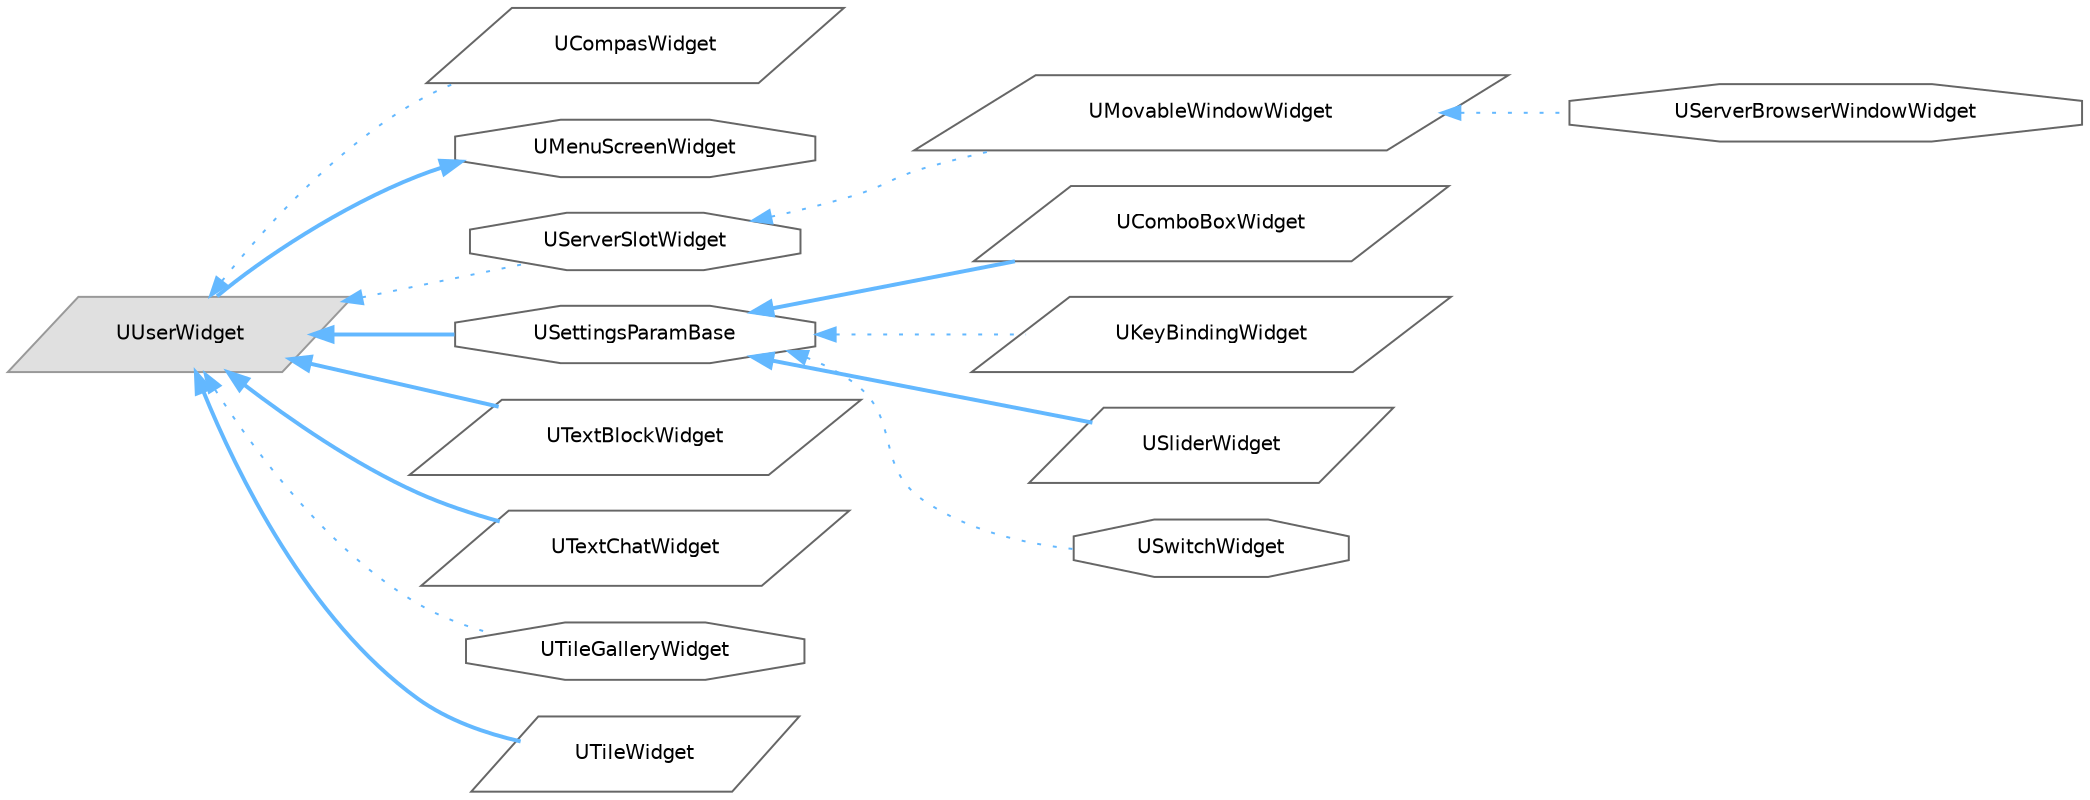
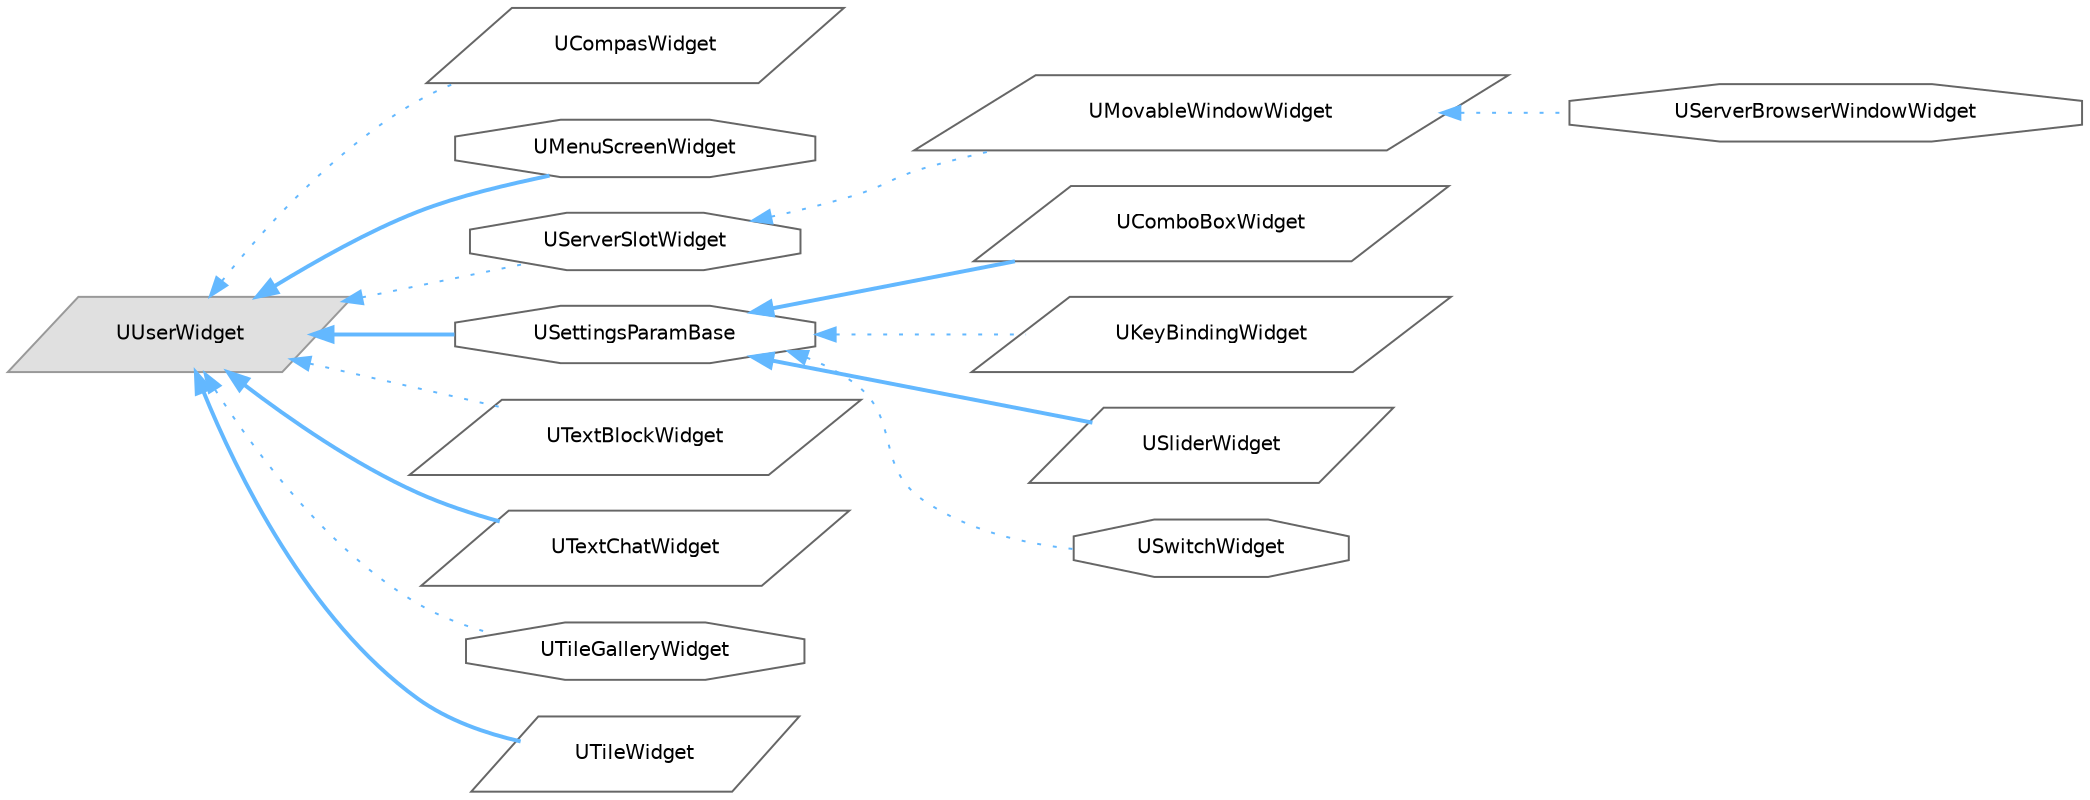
edge "UUserWidget" -> "UMenuScreenWidget": reversed
edge "UTextBlockWidget" -> "UUserWidget": style bold -> dotted
